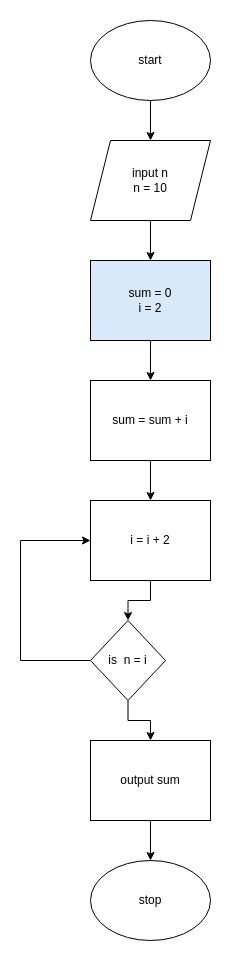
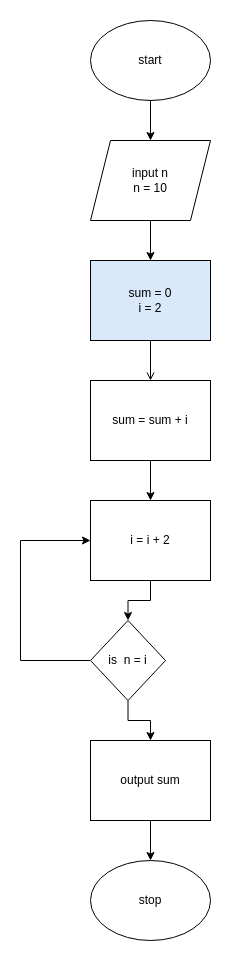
edge "sum = 0 i = 2" -> "sum = sum + i": arrowhead classic -> open
